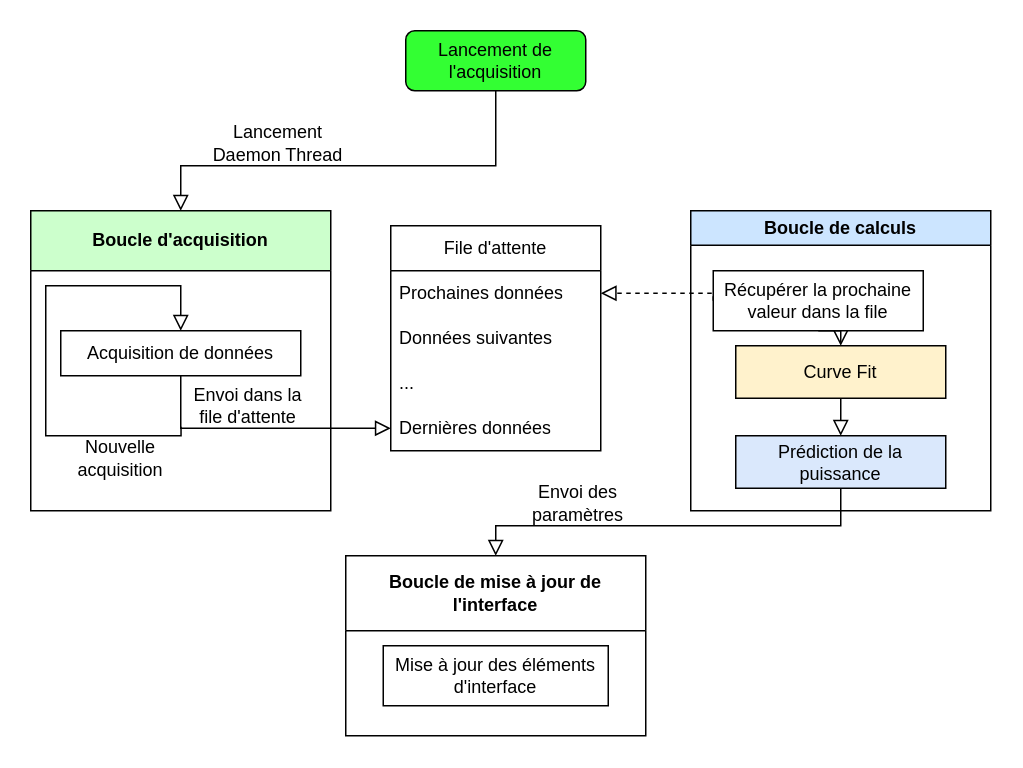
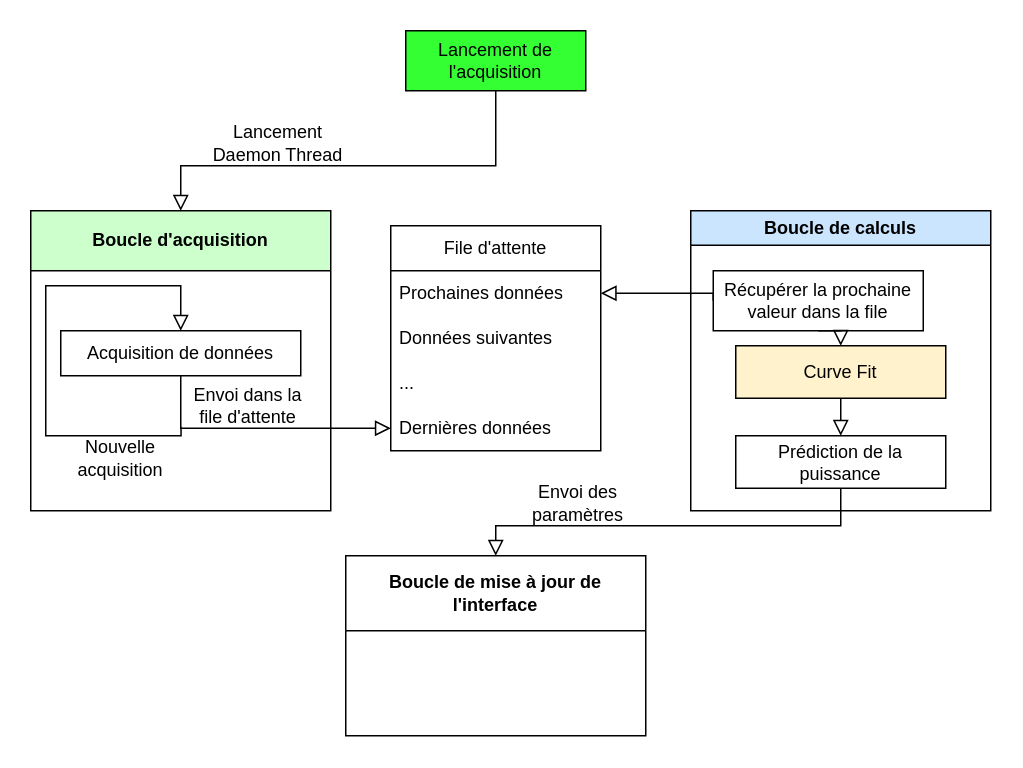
node "Lancement de l'acquisition": shape rounded rectangle -> rectangle
edge "Récupérer la prochaine valeur dans la file" -> "Prochaines données": style dashed -> solid
edge "Récupérer la prochaine valeur dans la file" -> "Curve Fit": arrowhead open -> block
node "Prédiction de la puissance": fillcolor #dae8fc -> #ffffff
node "Mise à jour des éléments d'interface": removed
